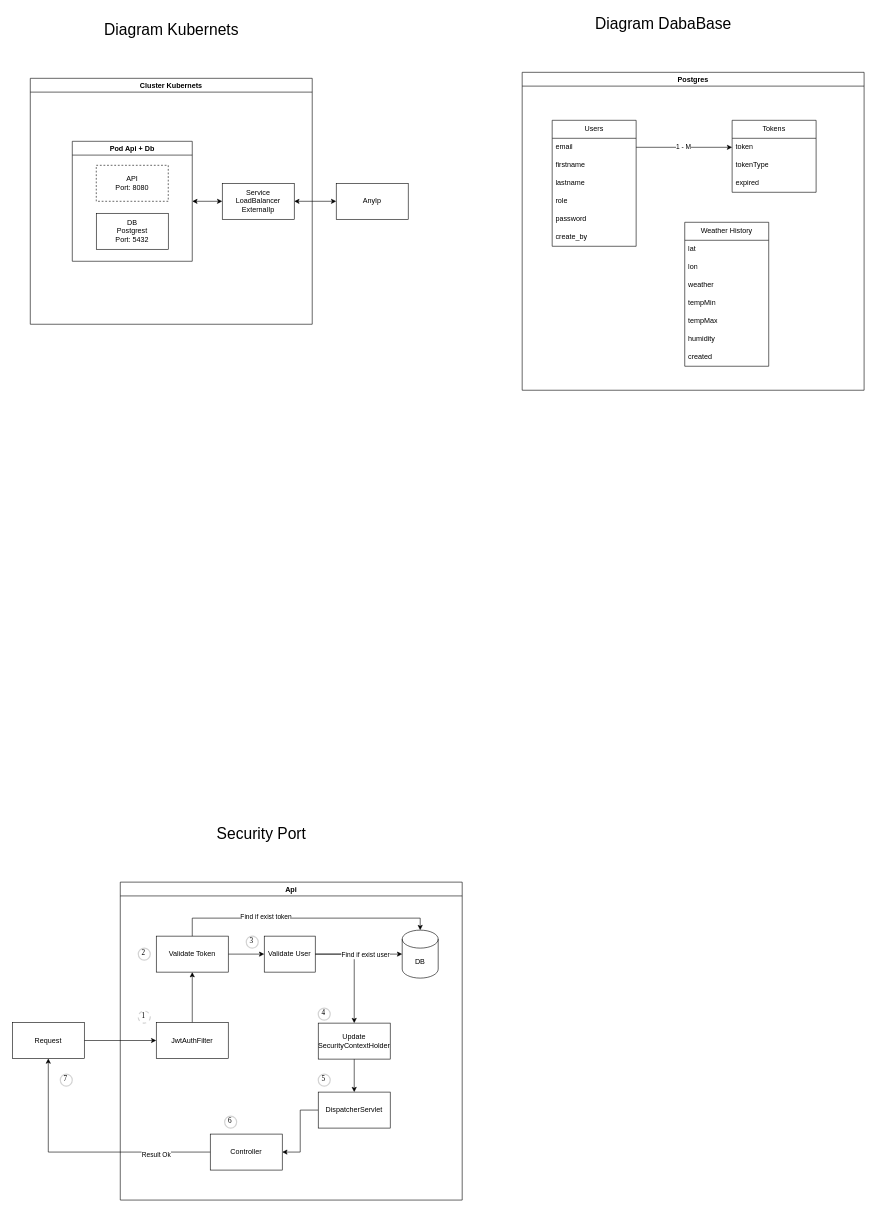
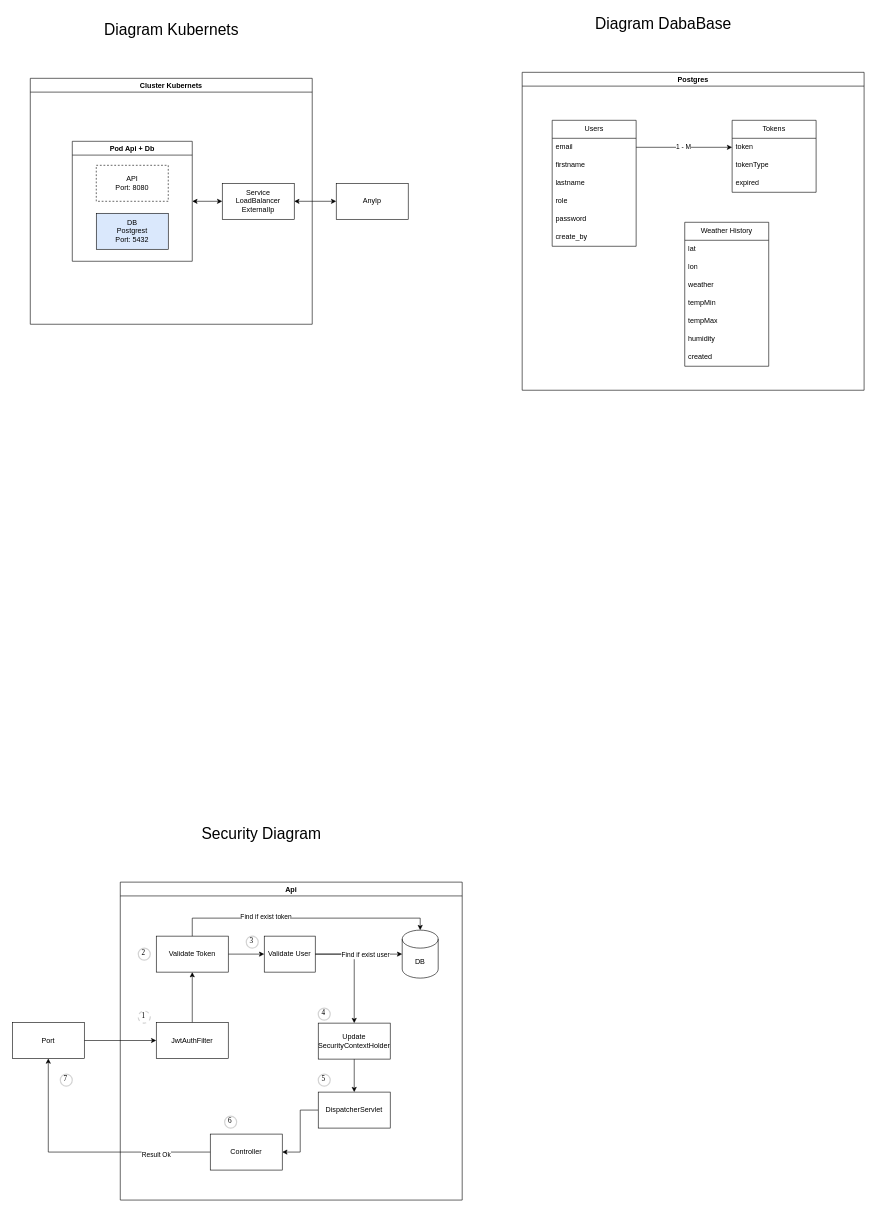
node "DB Postgrest Port: 5432": fillcolor #ffffff -> #dae8fc
node "Security Port": label "Security Port" -> "Security Diagram"
node "Request": label "Request" -> "Port"
